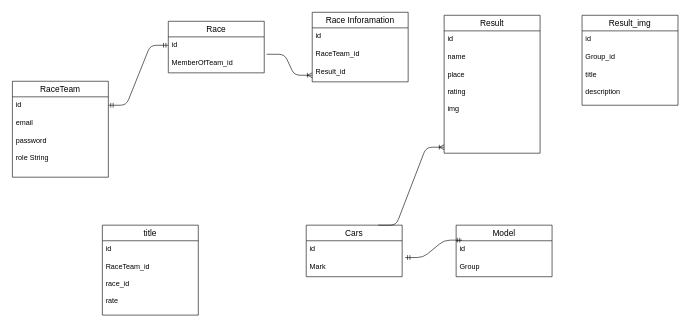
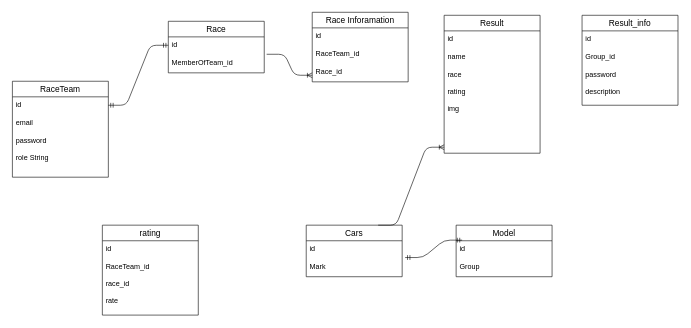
node "Result_img": label "Result_img" -> "Result_info"
node "Result_id": label "Result_id" -> "Race_id"
node "place rating img": label "place rating img" -> "race rating img"
node "title description": label "title description" -> "password description"
node "title": label "title" -> "rating"
